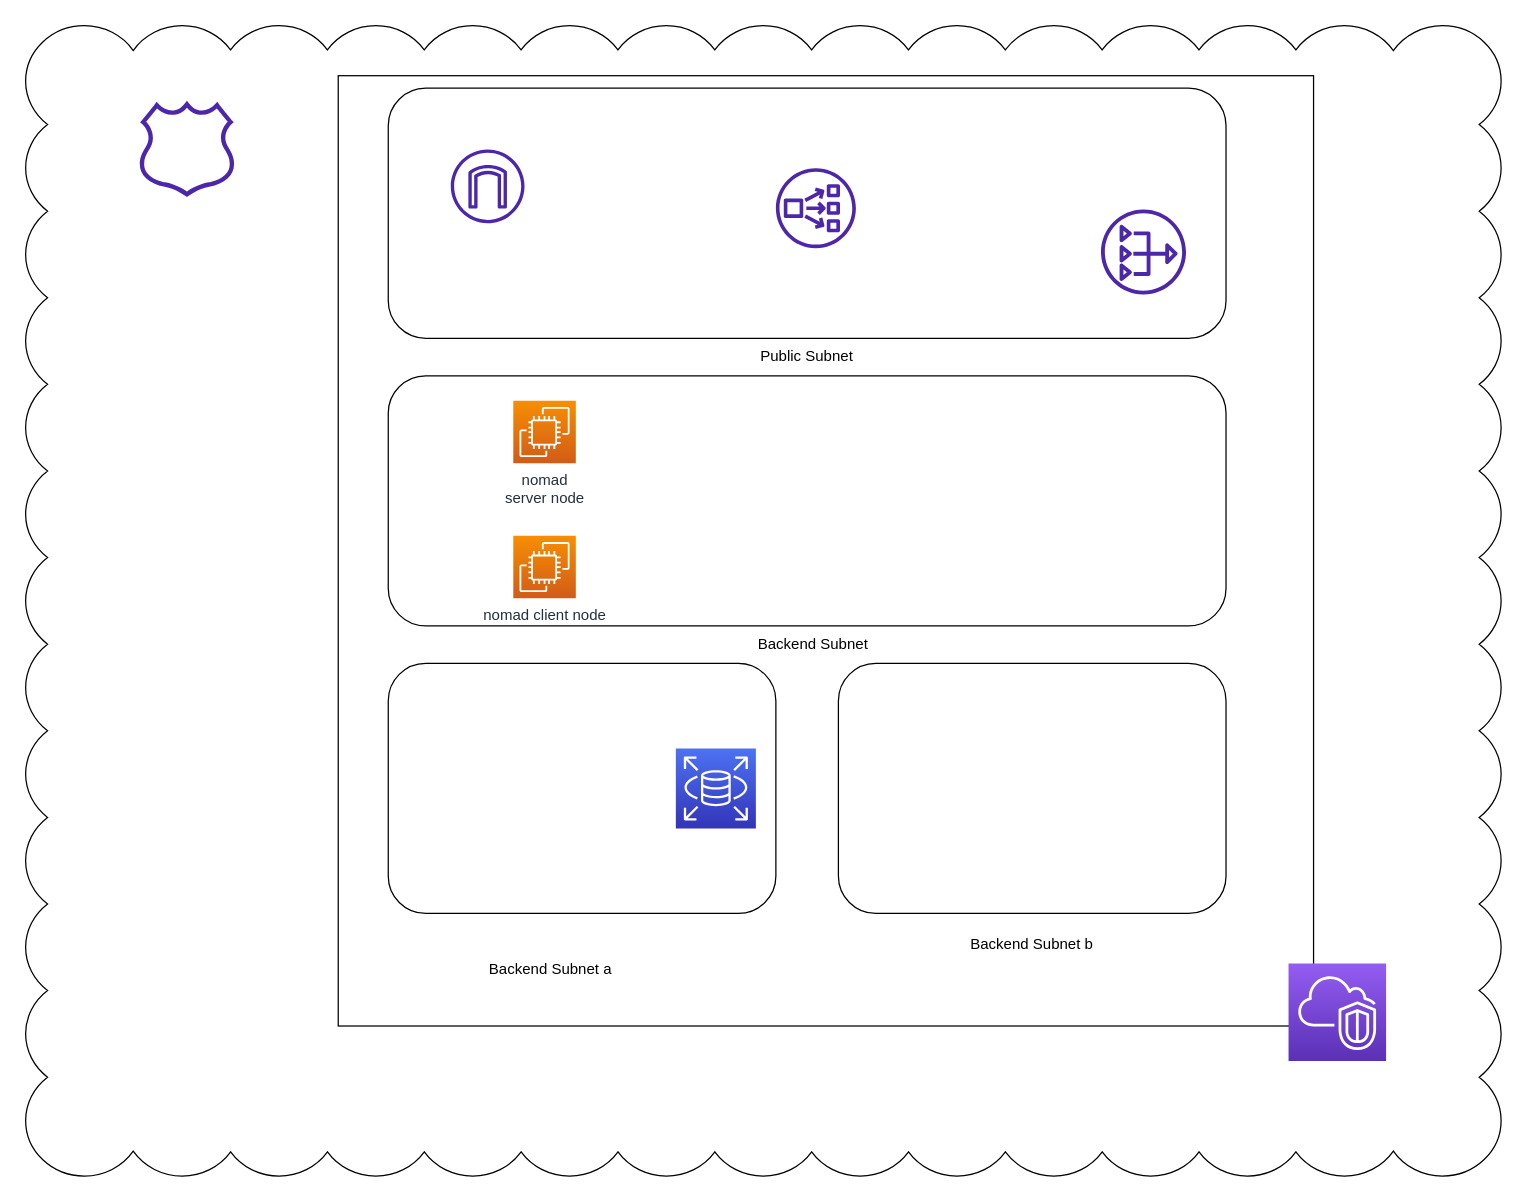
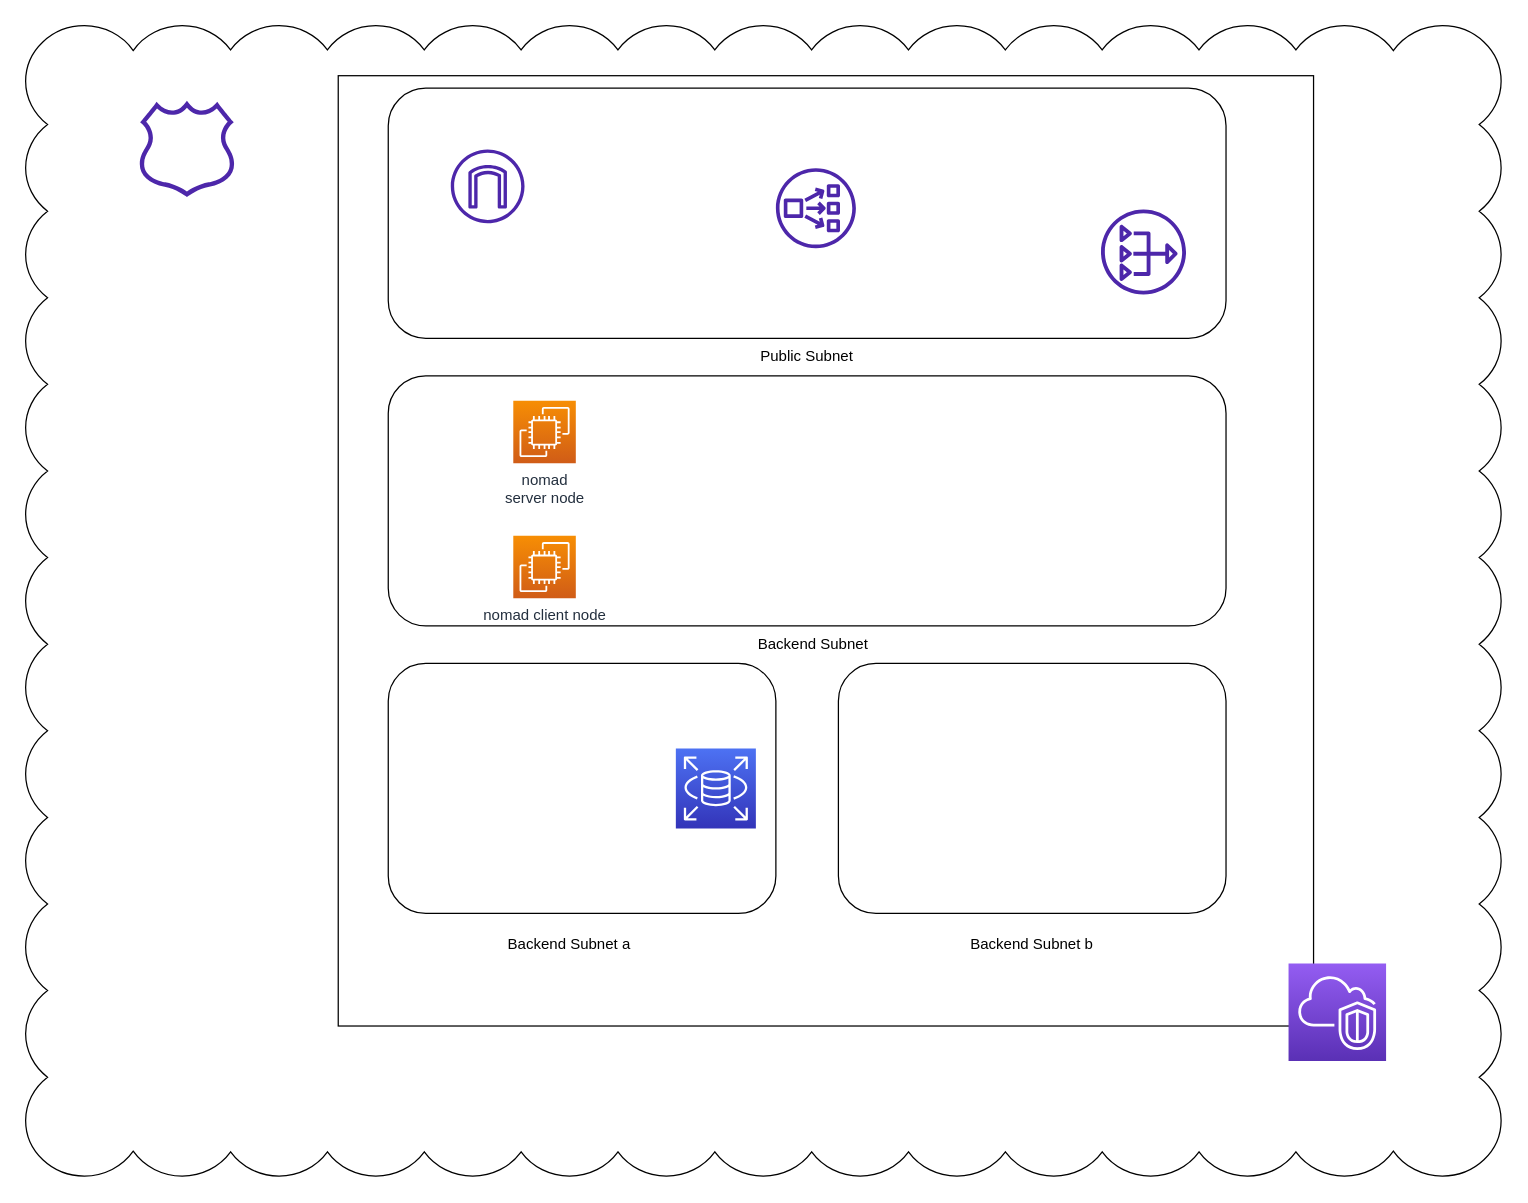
node "Backend Subnet a": moved (551, 969) -> (569, 944)
